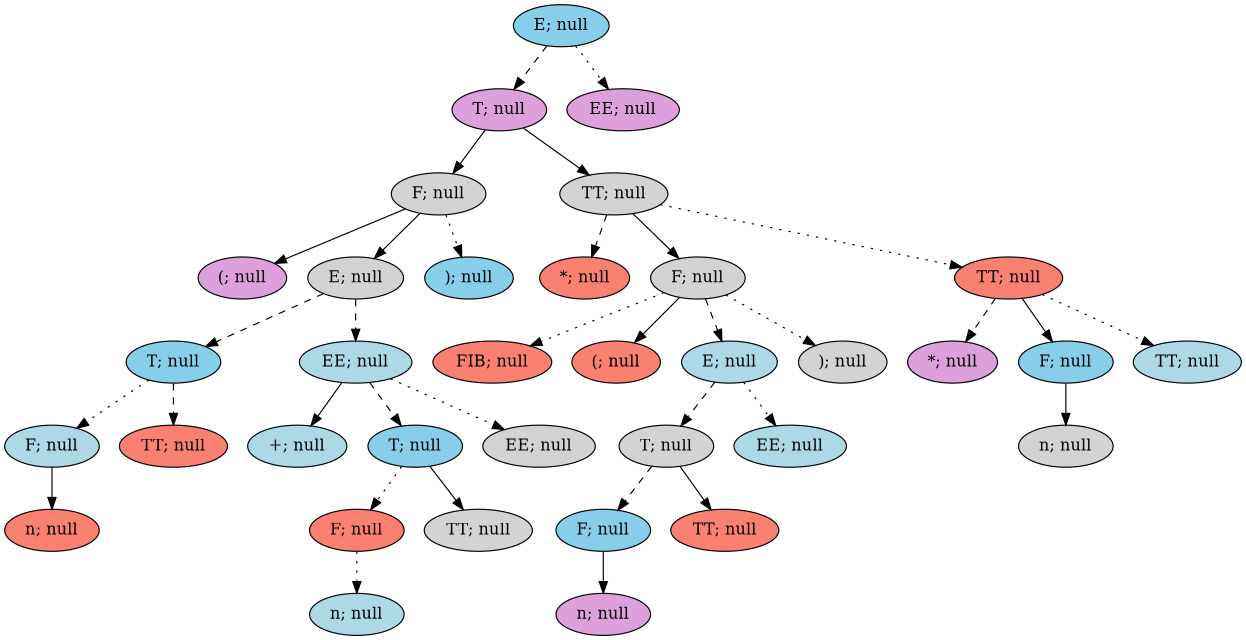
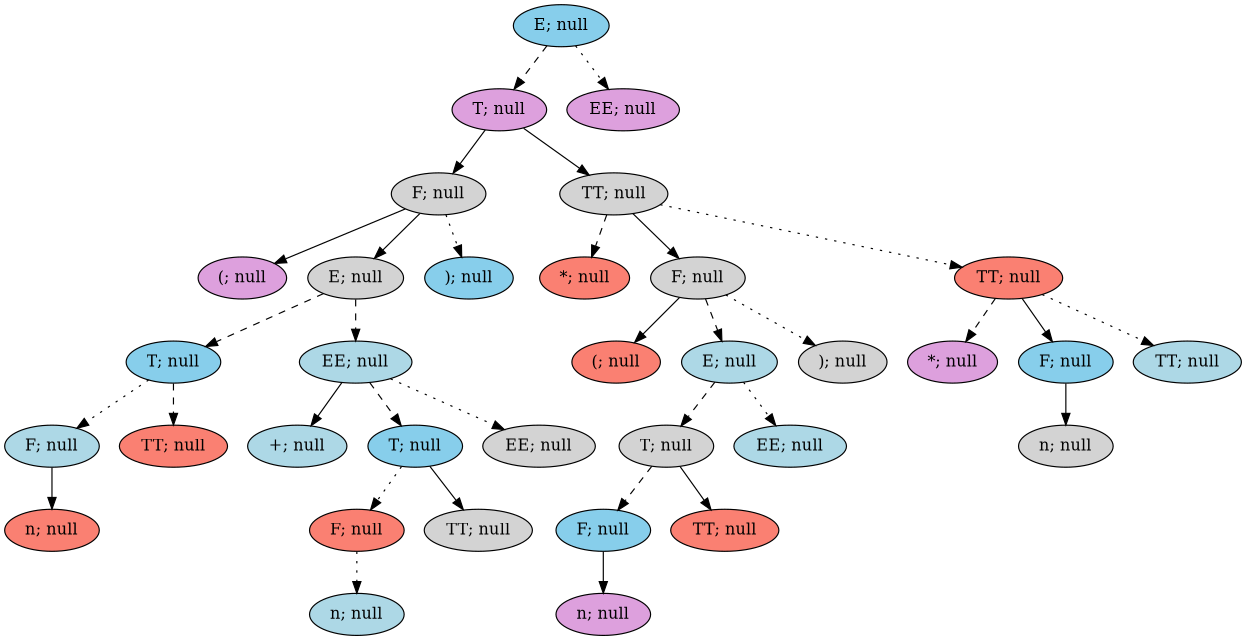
node "FIB; null": removed
